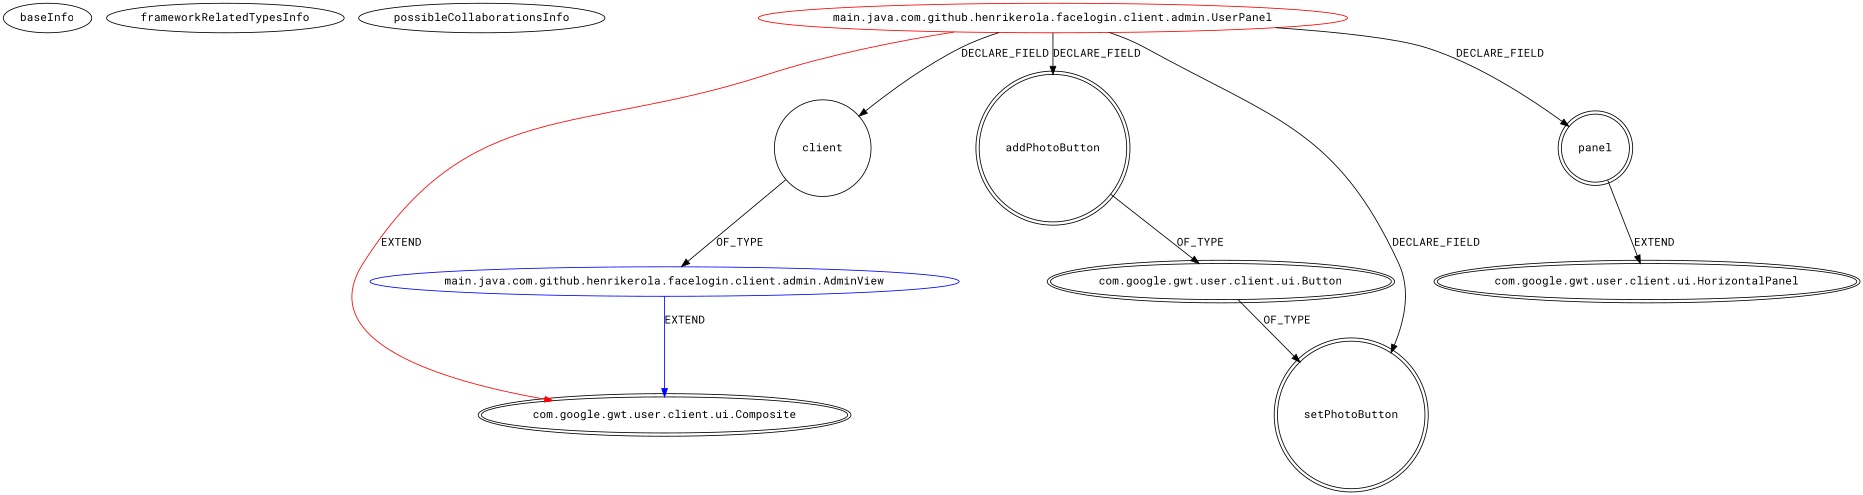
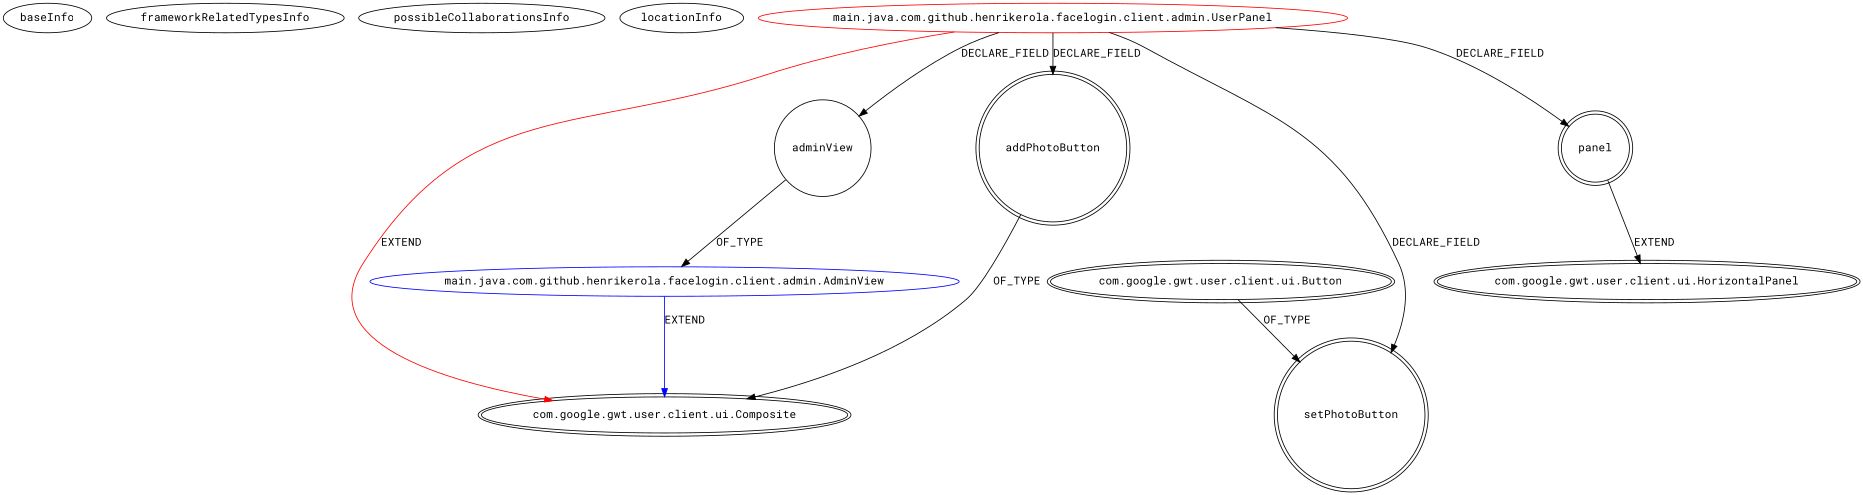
node "locationInfo": added
node "client": label "client" -> "adminView"
edge "addPhotoButton" -> "com.google.gwt.user.client.ui.Button": now "addPhotoButton" -> "com.google.gwt.user.client.ui.Composite"
